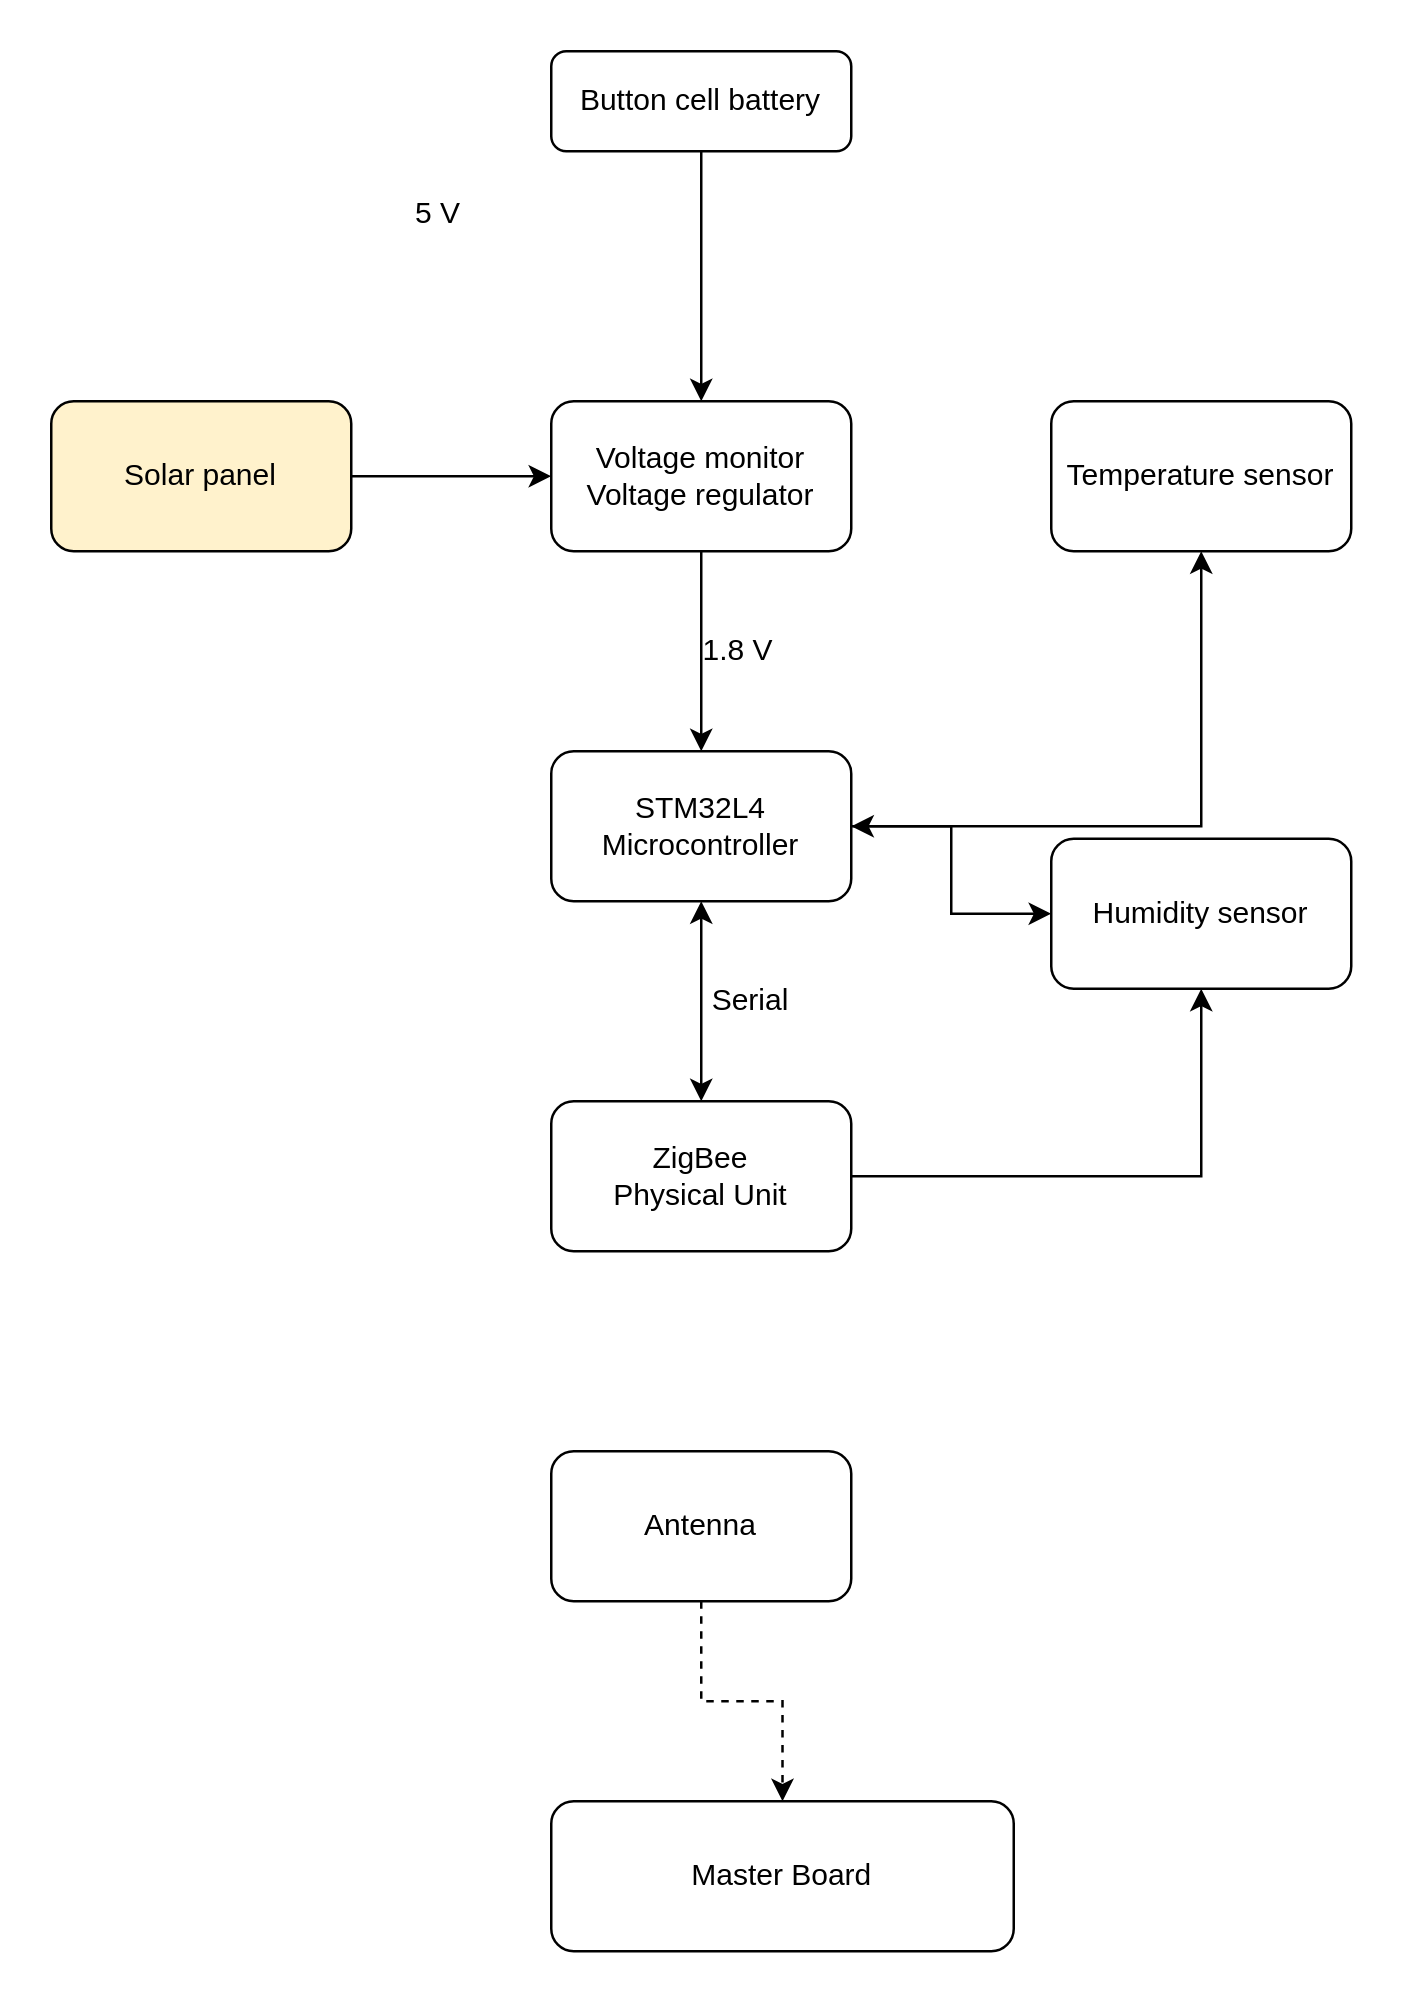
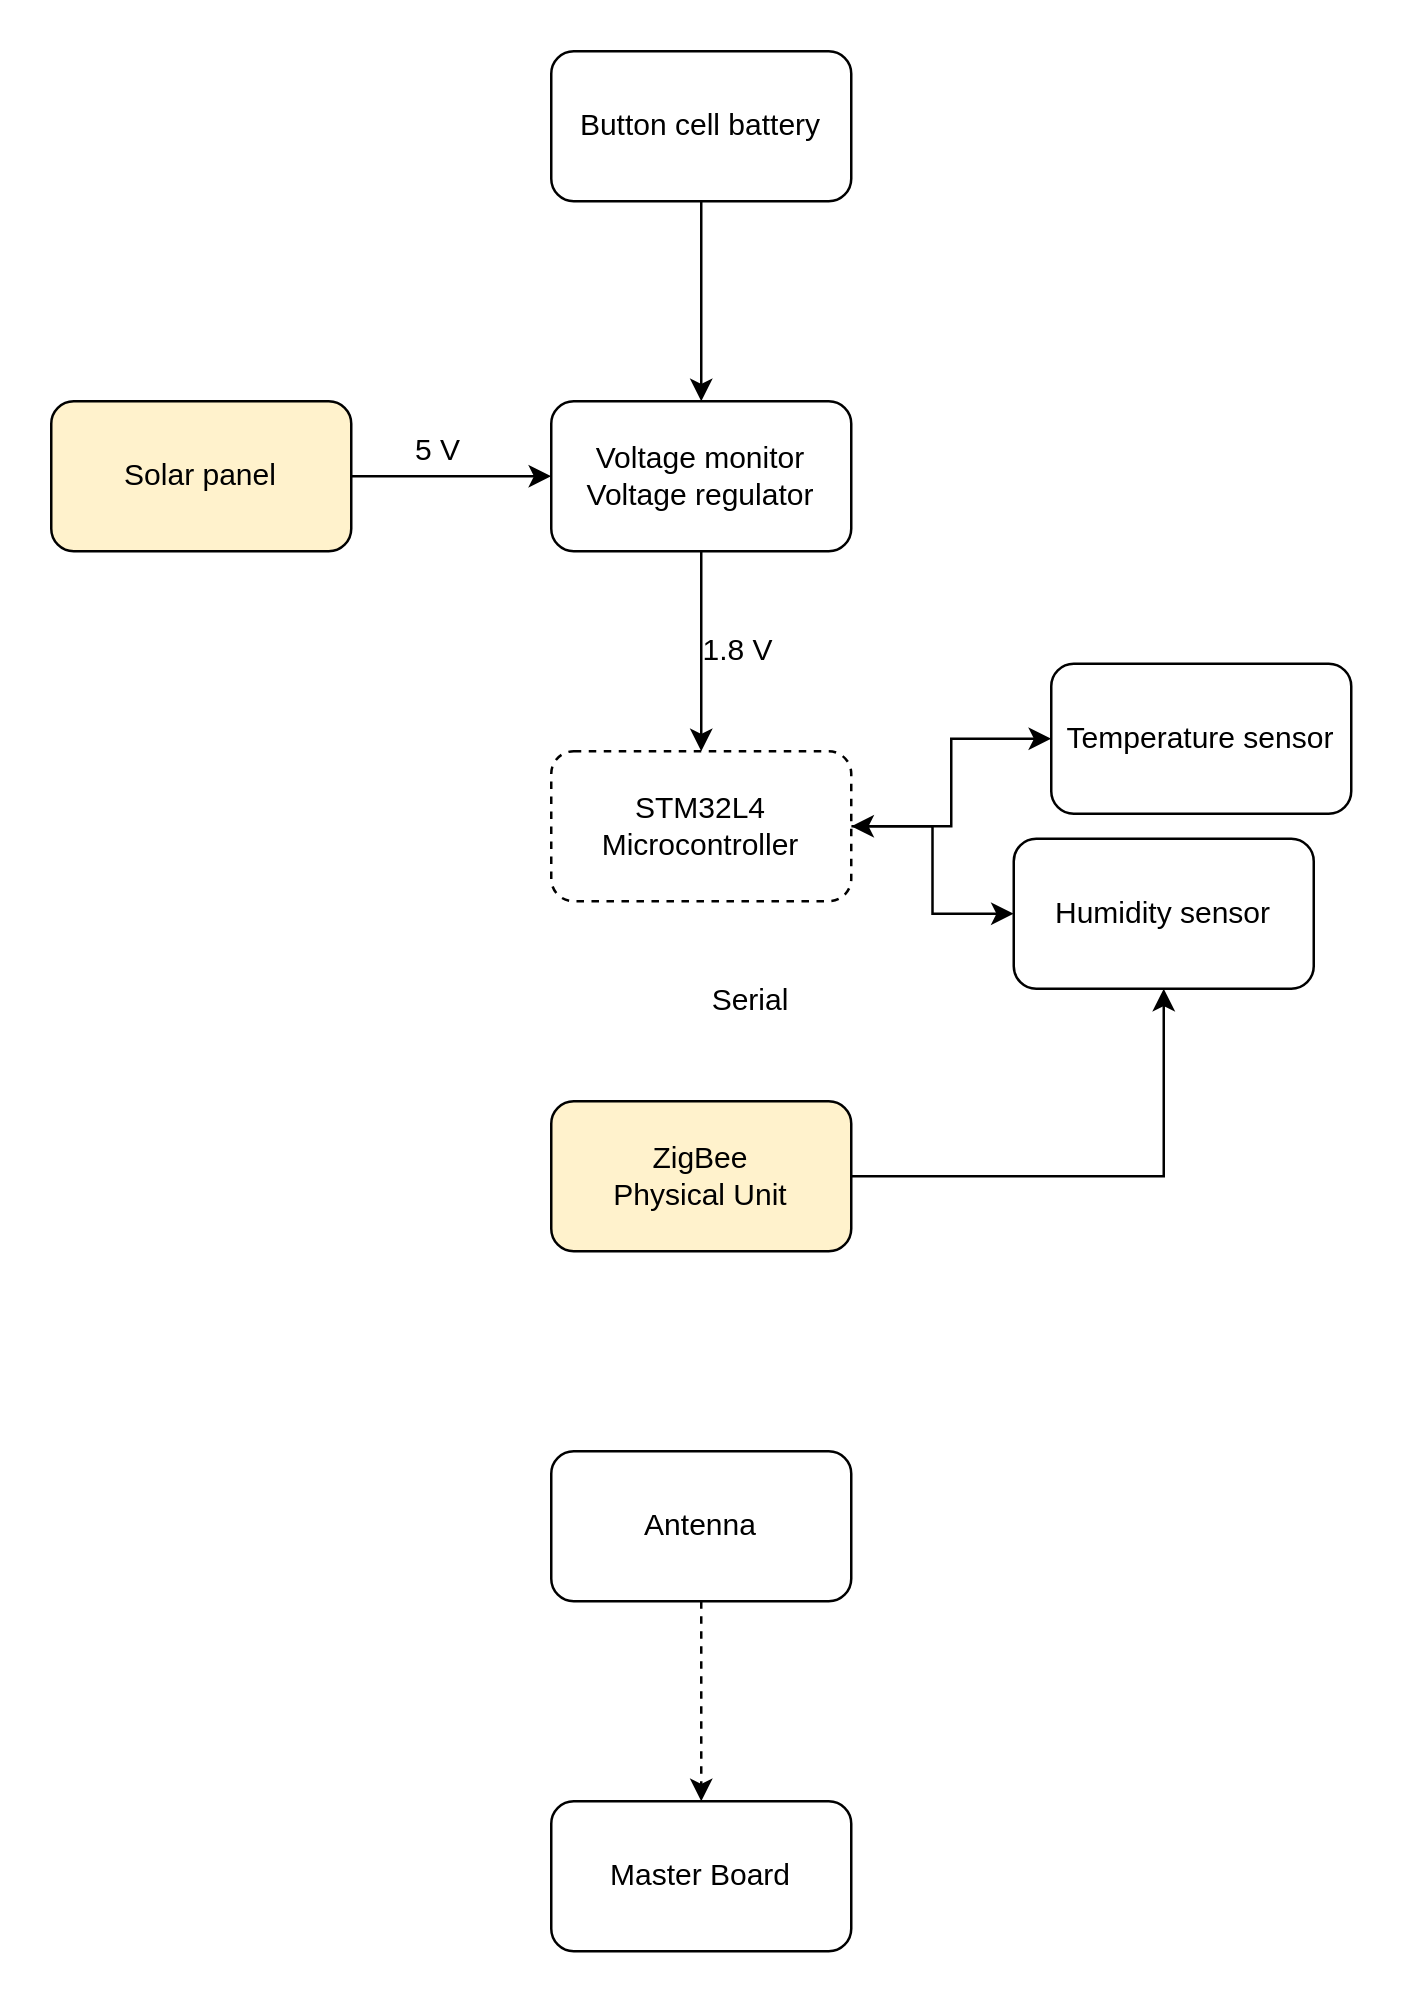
node "Button cell battery": size 300x100 -> 300x150
node "5 V": moved (439, 214) -> (439, 451)
node "Temperature sensor": moved (1201, 476) -> (1201, 739)
node "STM32L4 Microcontroller": style solid -> dashed
node "Humidity sensor": moved (1201, 914) -> (1164, 914)
edge "STM32L4 Microcontroller" -- "ZigBee Physical Unit": removed
node "ZigBee Physical Unit": fillcolor #ffffff -> #fff2cc
node "Master Board": size 463x150 -> 300x150
